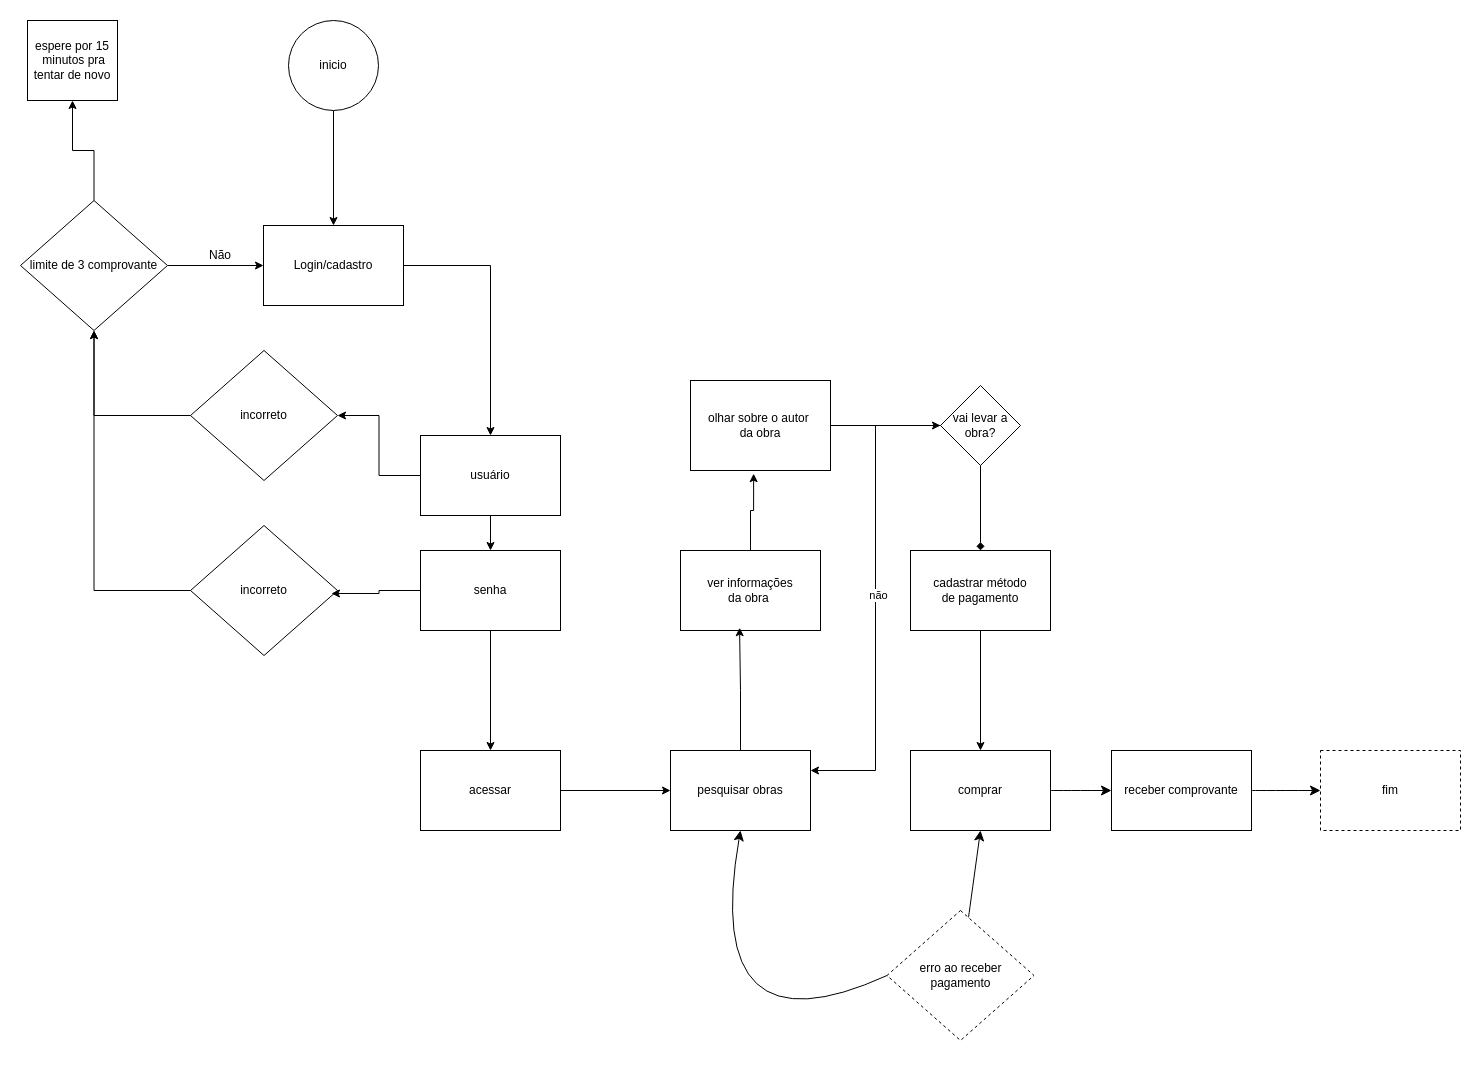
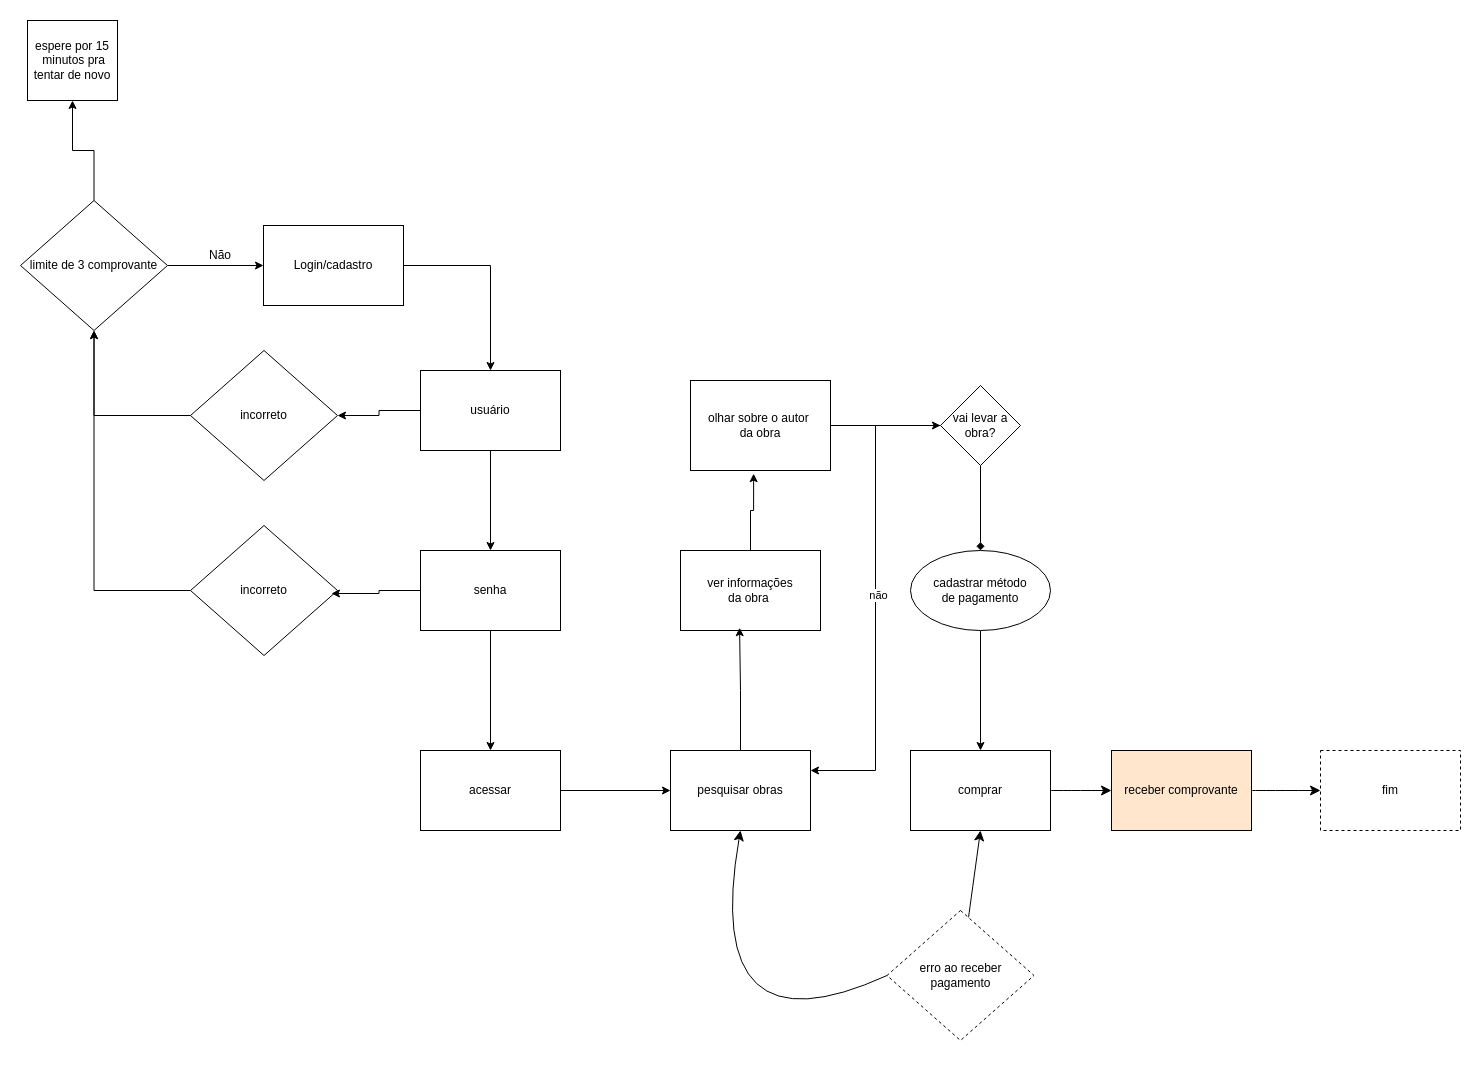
node "inicio": removed
edge "inicio" -> "Login/cadastro": removed
node "usuário": moved (491, 476) -> (491, 411)
node "cadastrar método de pagamento": shape rectangle -> ellipse
node "receber comprovante": fillcolor #ffffff -> #ffe6cc
